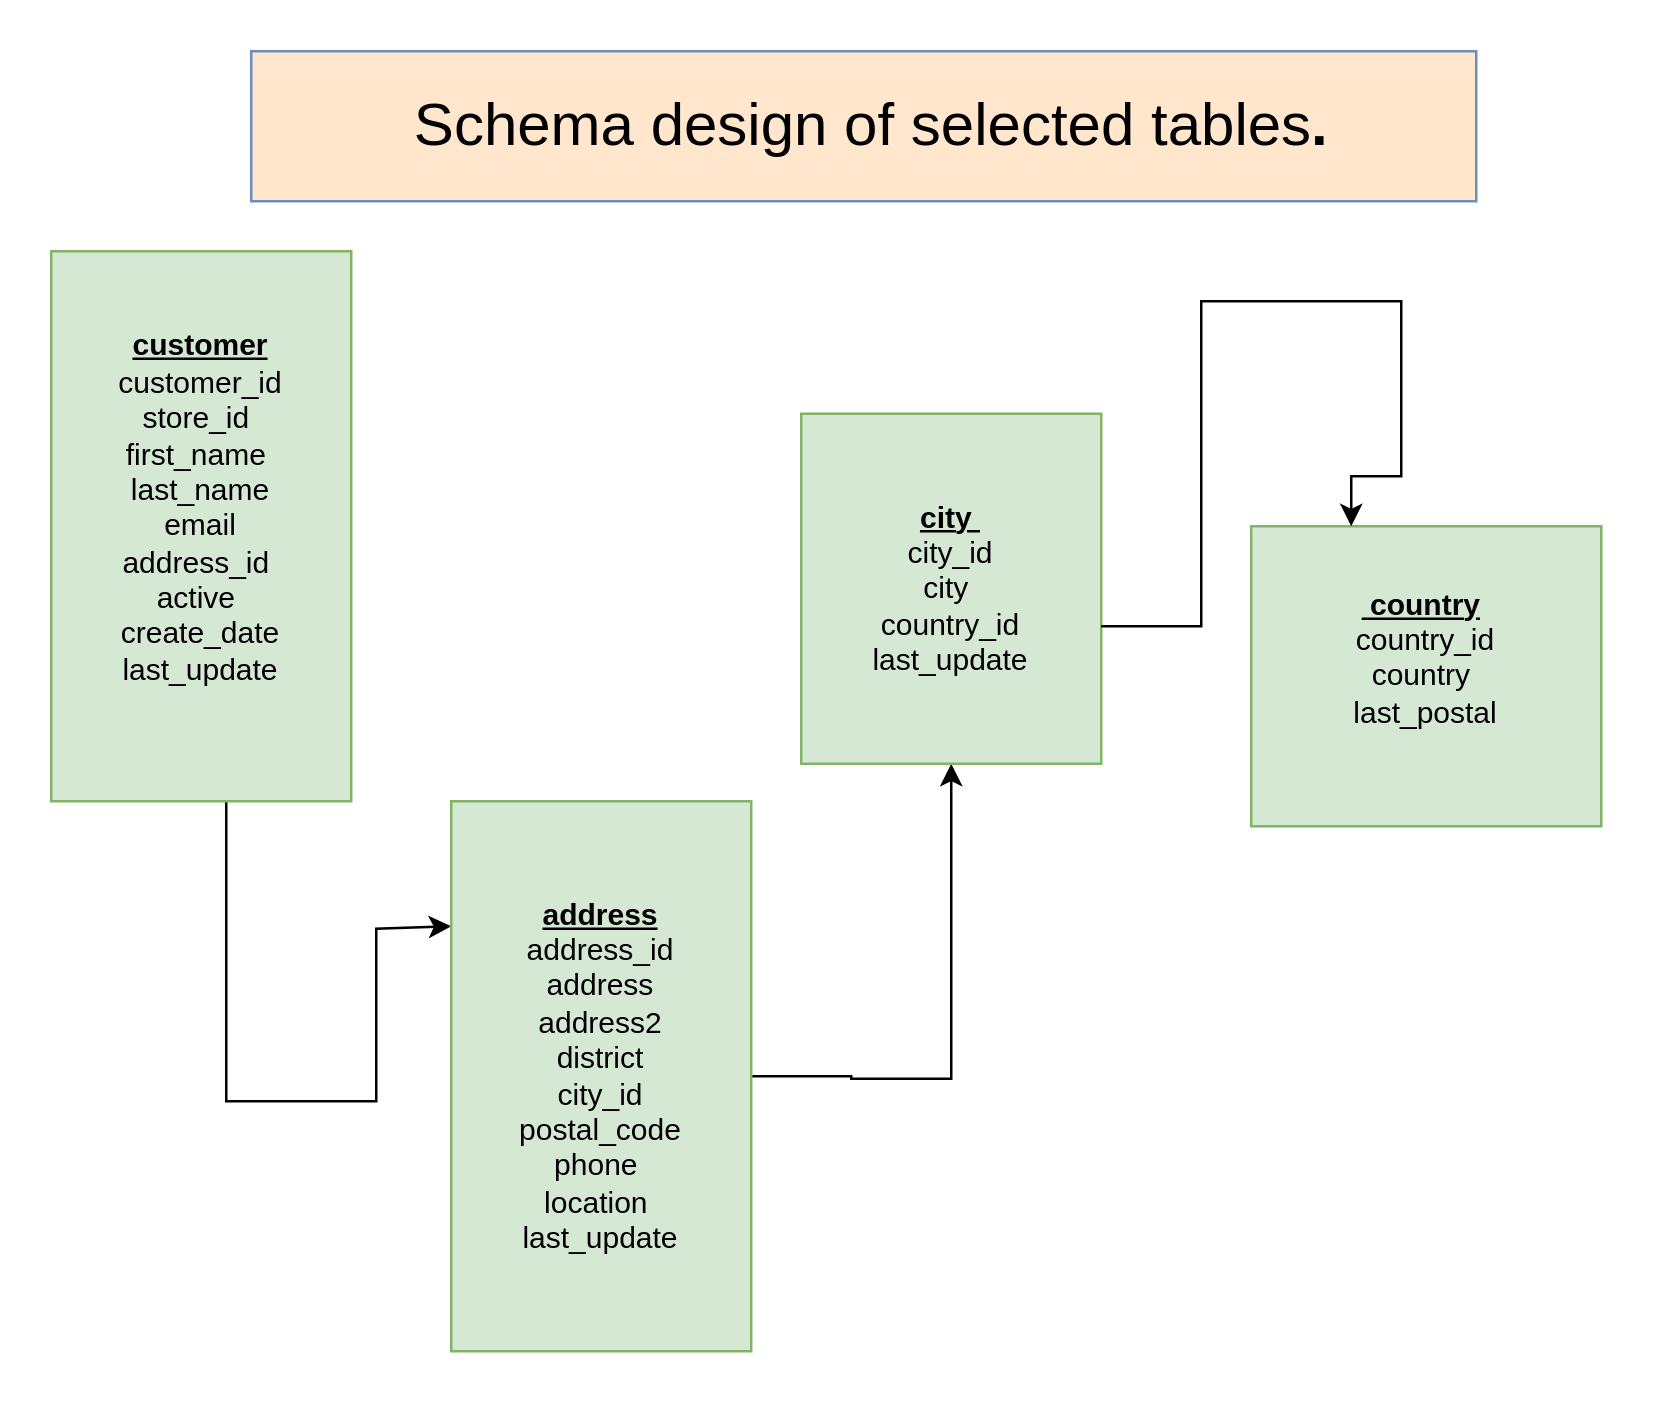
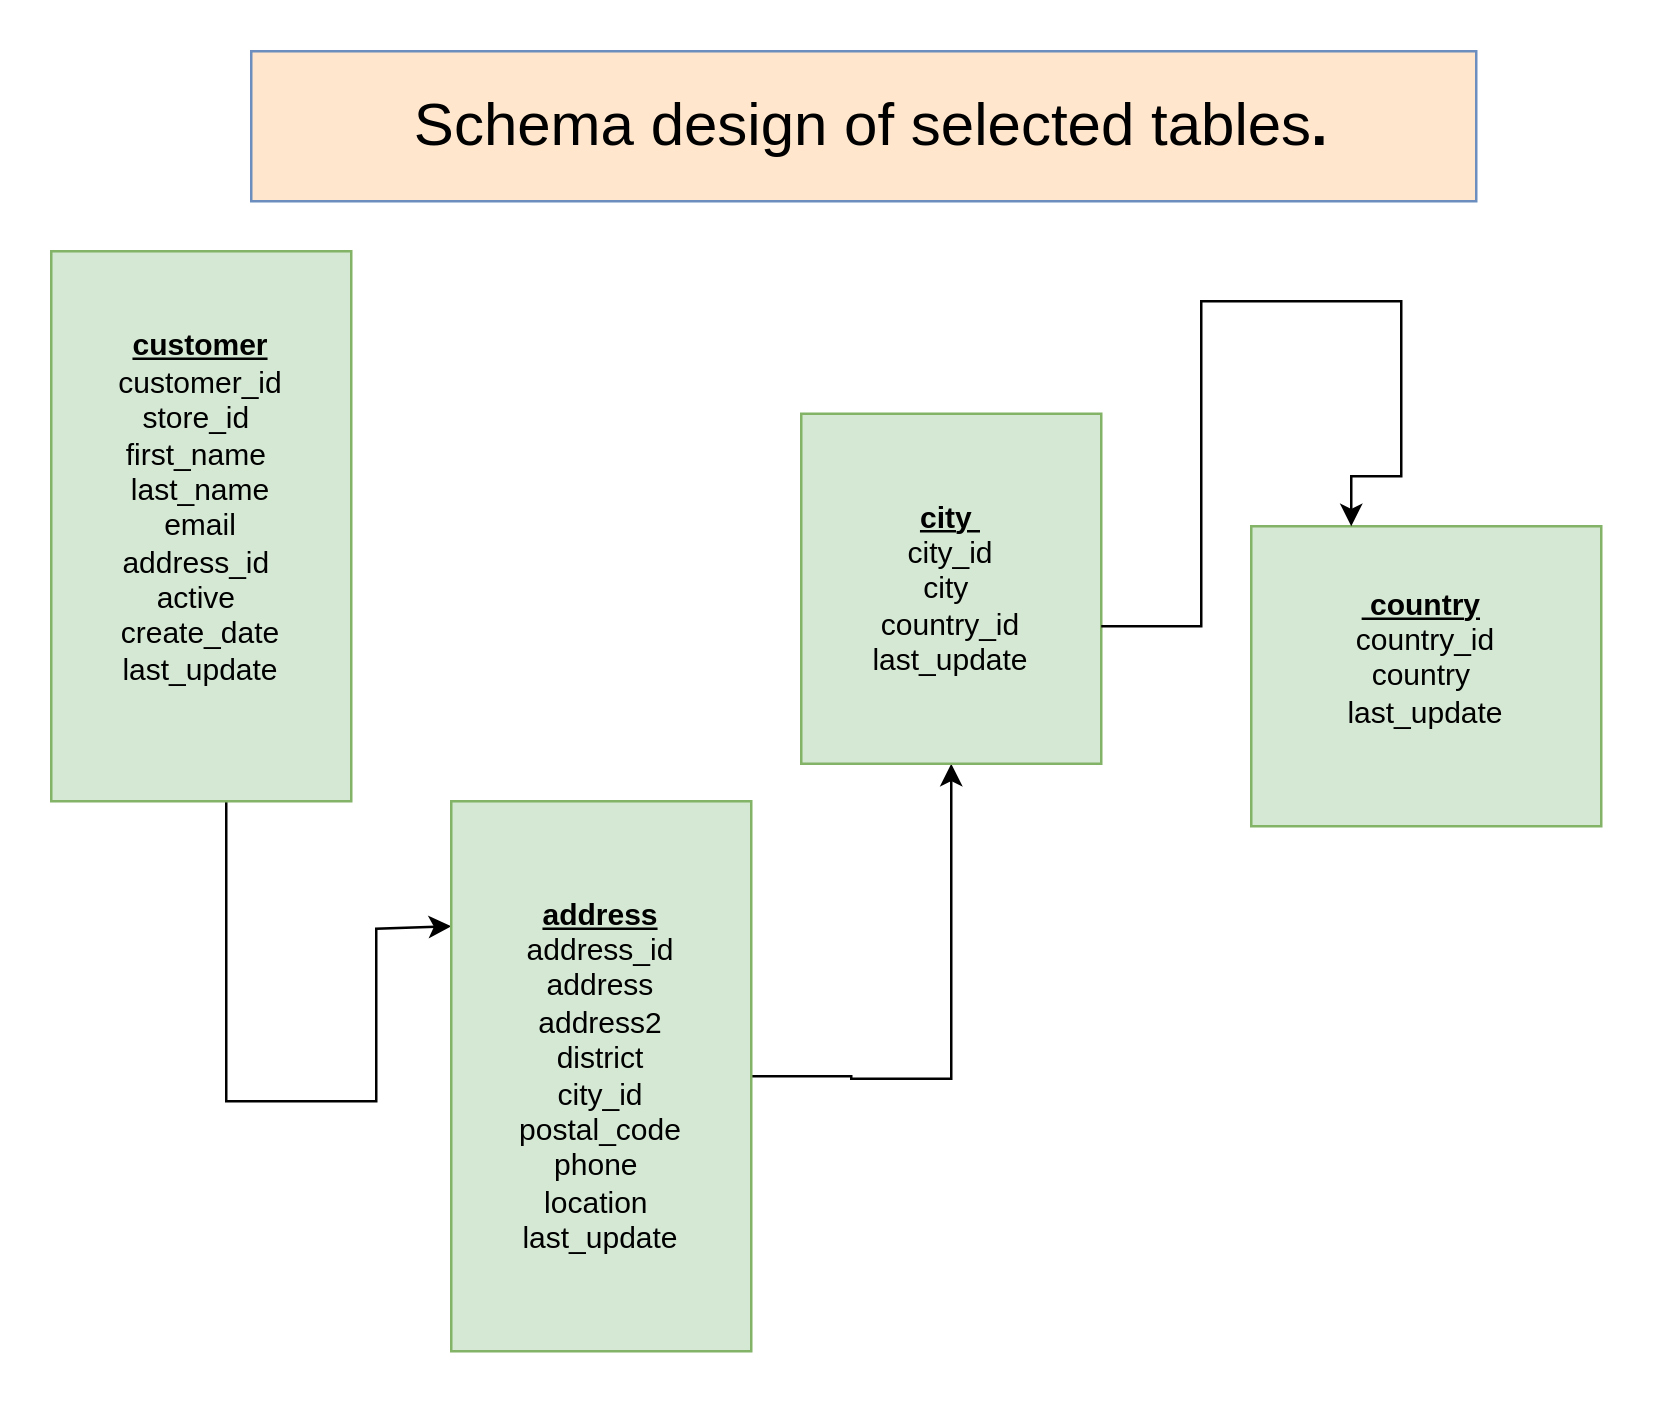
node "country country_id country last_postal": label "country country_id country last_postal" -> "country country_id country last_update"
